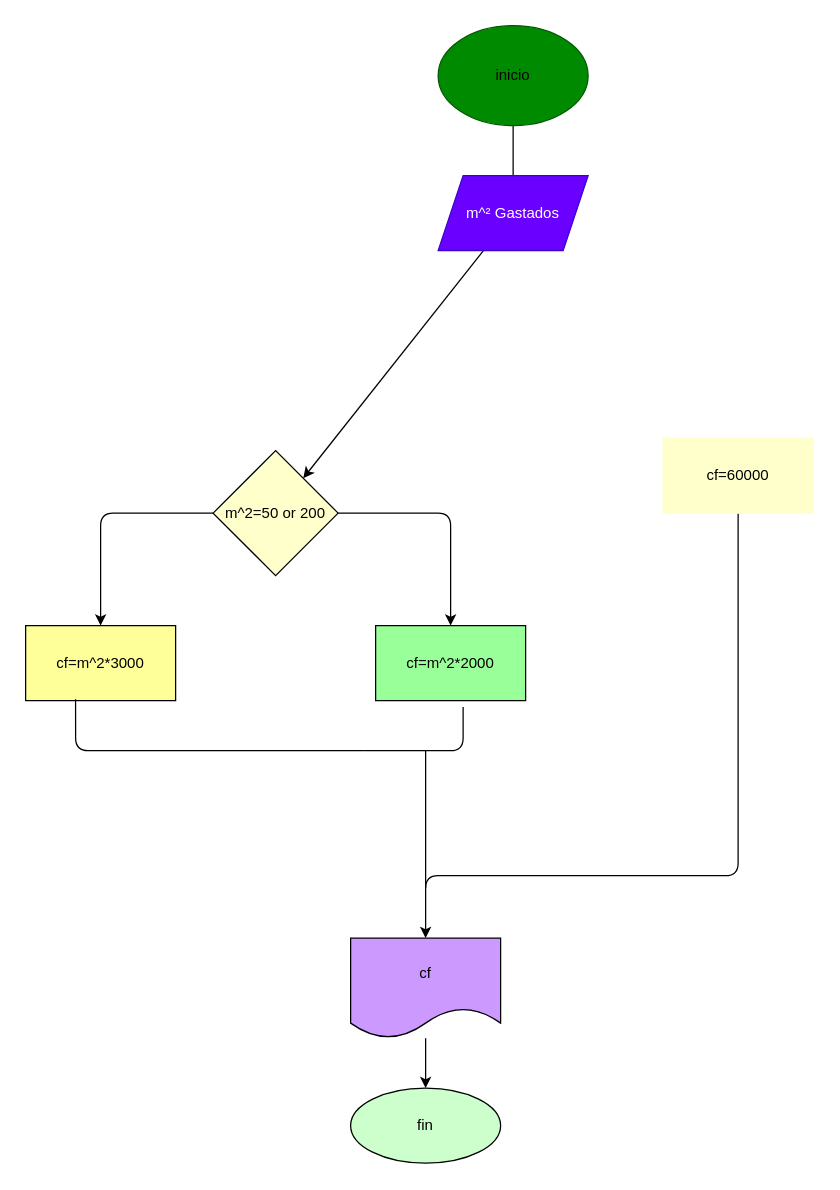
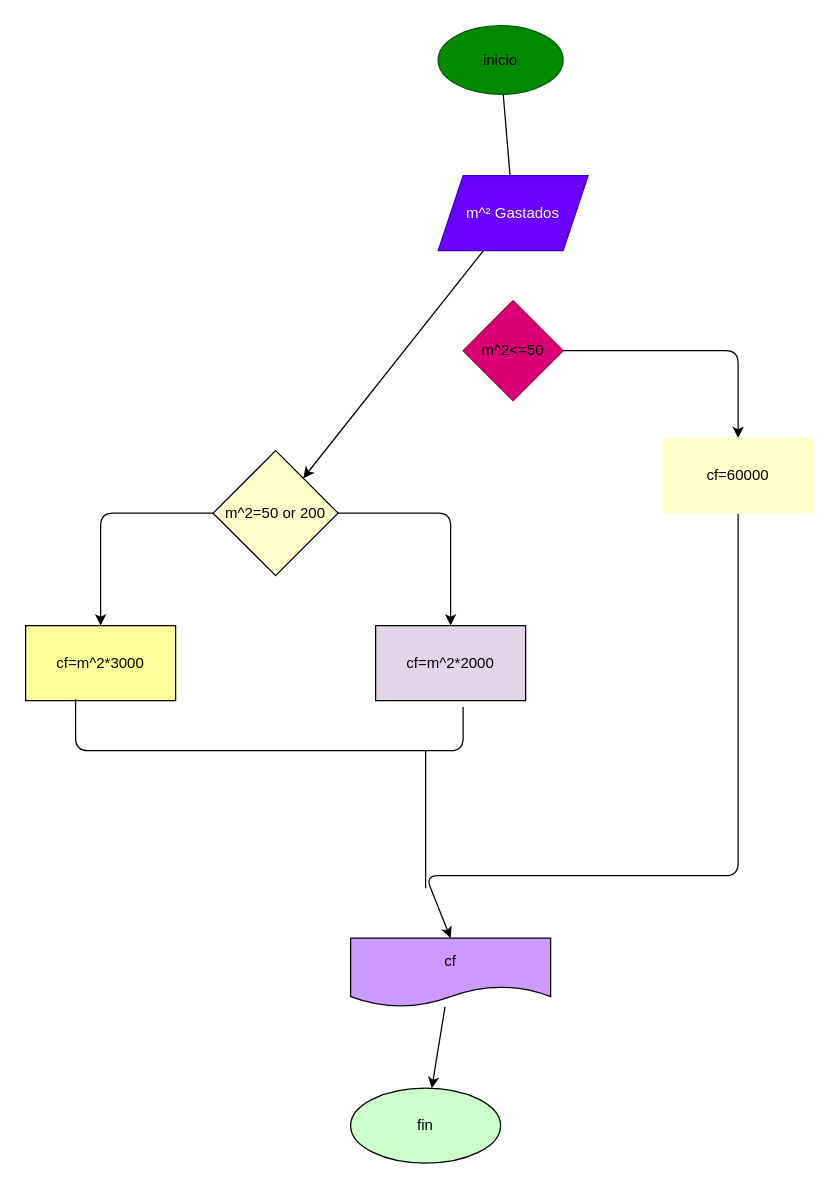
node "inicio": size 150x100 -> 125x69
node "m^2<=50": added
edge "m^2<=50" -> "cf=60000": added
node "cf=m^2*2000": fillcolor #99ff99 -> #e1d5e7
node "cf": size 150x100 -> 200x69
